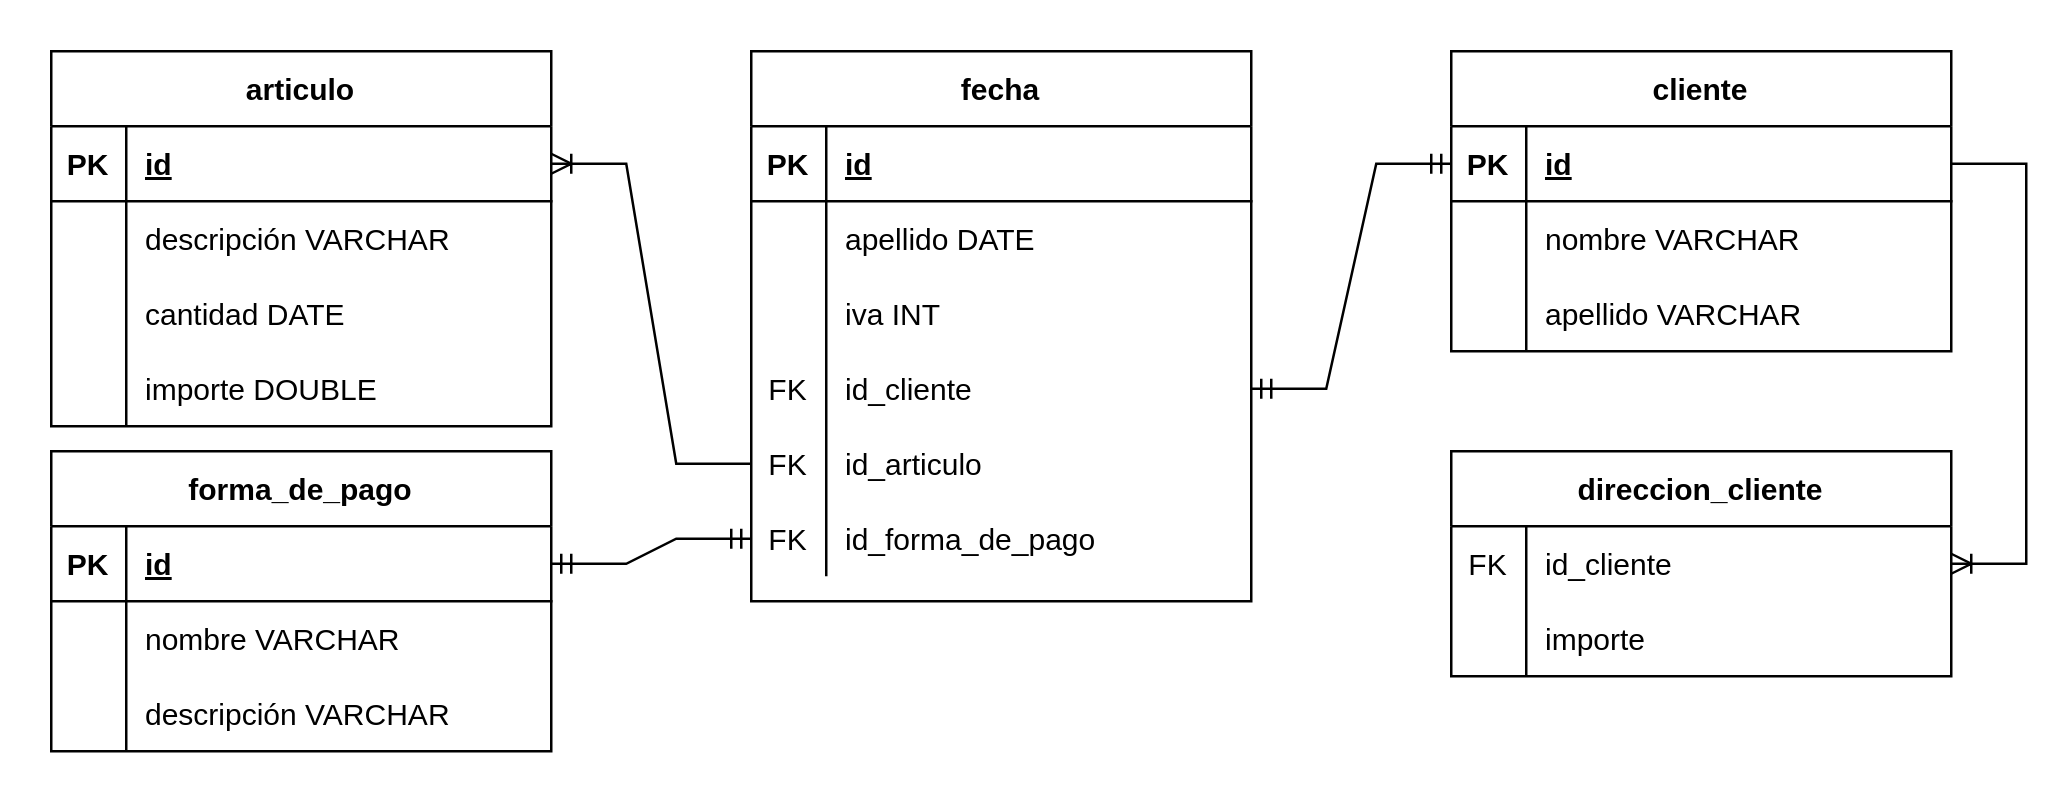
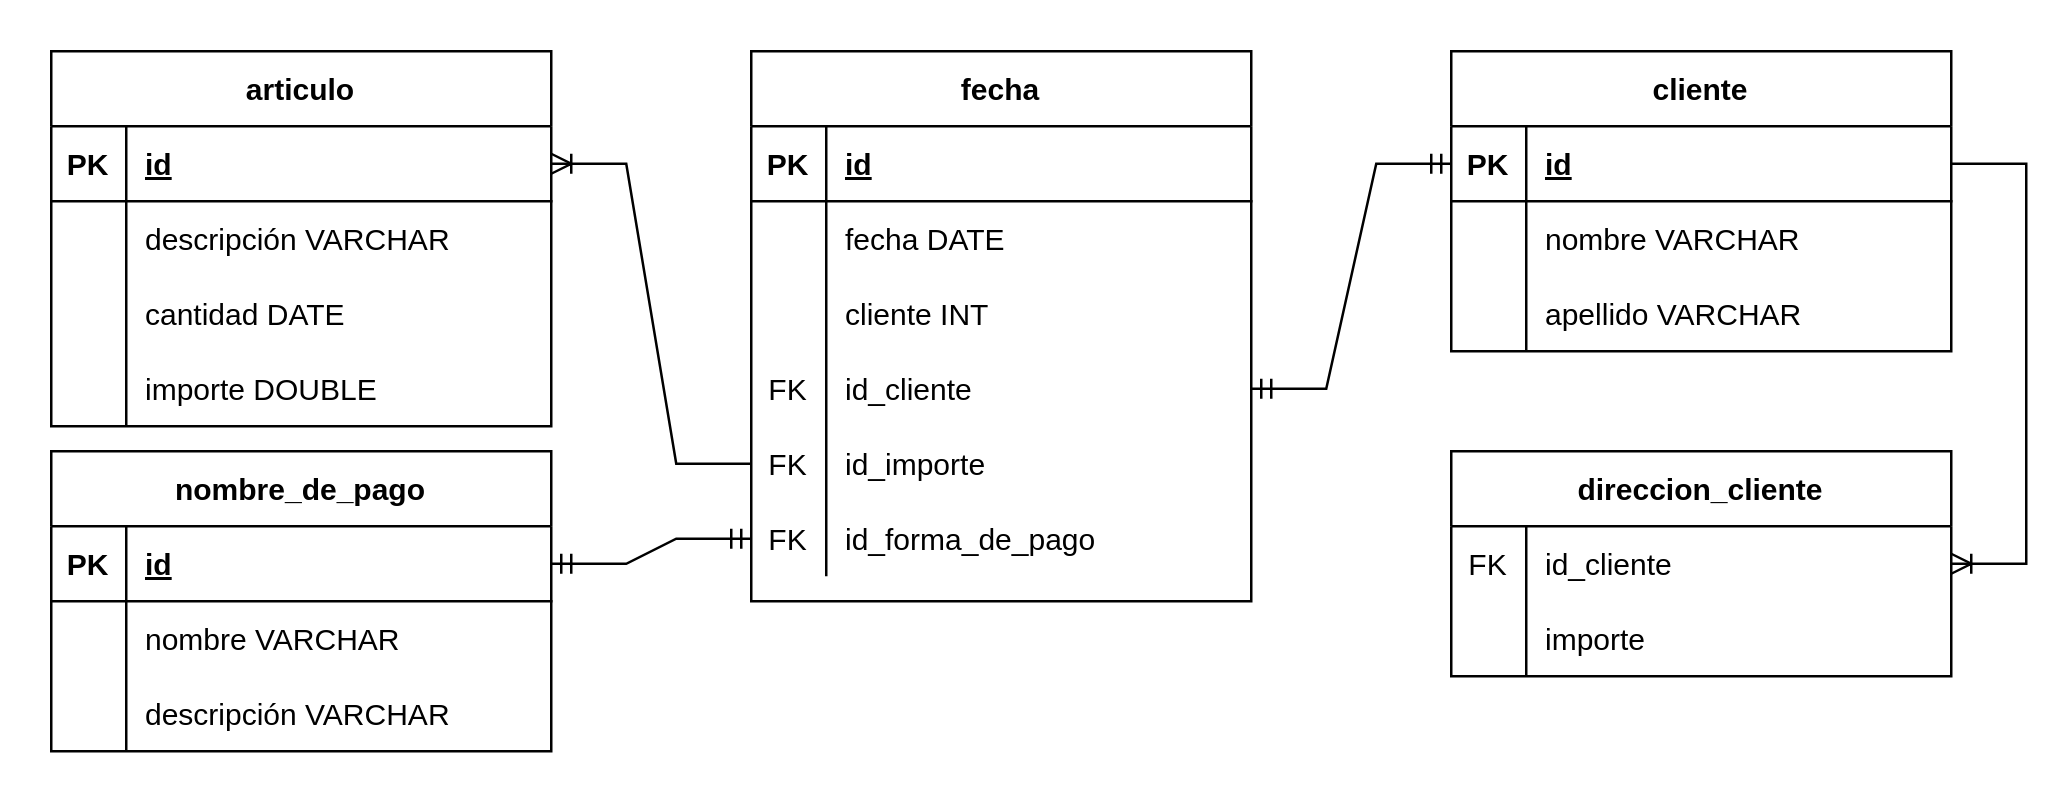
node "apellido DATE": label "apellido DATE" -> "fecha DATE"
node "iva INT": label "iva INT" -> "cliente INT"
node "id_articulo": label "id_articulo" -> "id_importe"
node "forma_de_pago": label "forma_de_pago" -> "nombre_de_pago"
